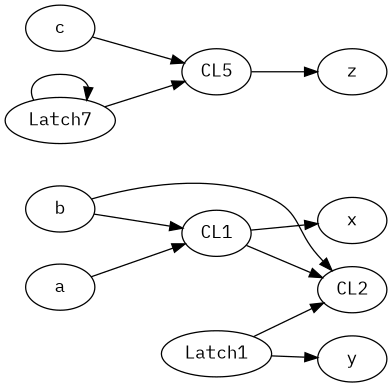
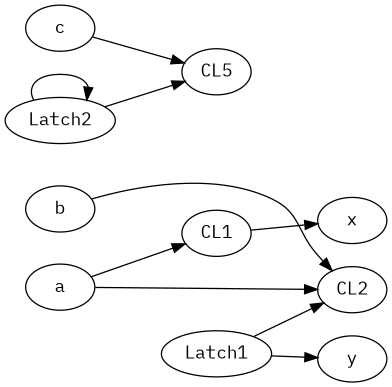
node "z": removed
node "Latch7": label "Latch7" -> "Latch2"
edge "b" -> "CL1": removed
edge "CL1" -> "CL2": now "a" -> "CL2"
